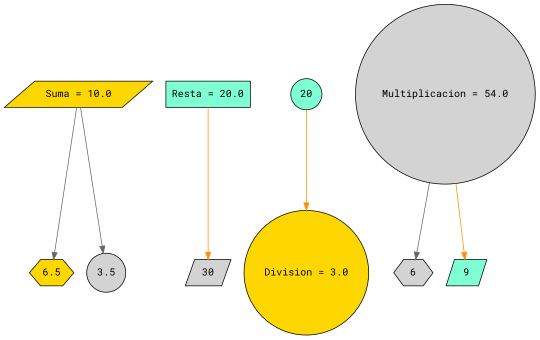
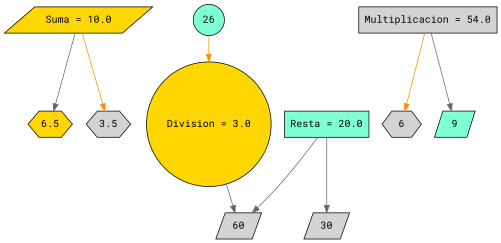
node "20": label "20" -> "26"
node "Multiplicacion = 54.0": shape circle -> box
edge "Suma = 10.0" -> "3.5": color gray40 -> darkorange
edge "Resta = 20.0" -> "30": color darkorange -> gray40
edge "Multiplicacion = 54.0" -> "6": color gray40 -> darkorange
edge "Multiplicacion = 54.0" -> "9": color darkorange -> gray40
node "60": added
node "3.5": shape circle -> hexagon
